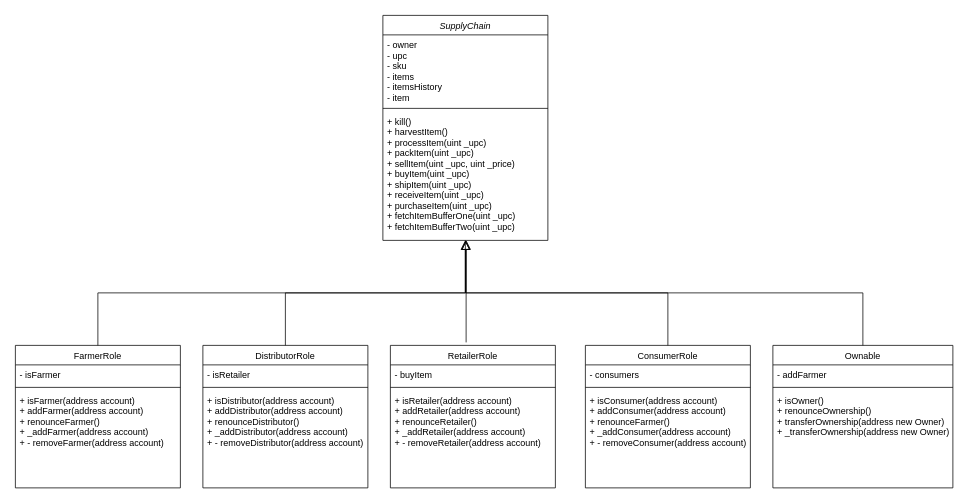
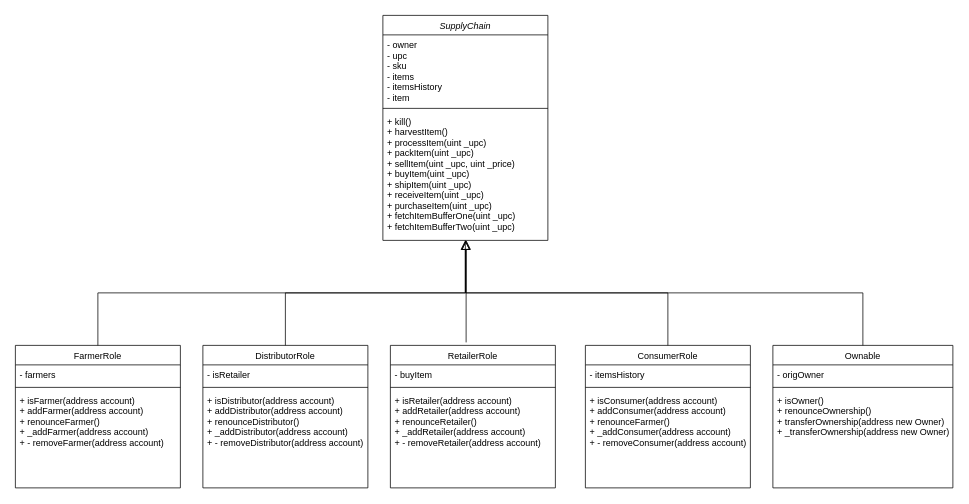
node "- isFarmer": label "- isFarmer" -> "- farmers"
node "- consumers": label "- consumers" -> "- itemsHistory"
node "- addFarmer": label "- addFarmer" -> "- origOwner"
